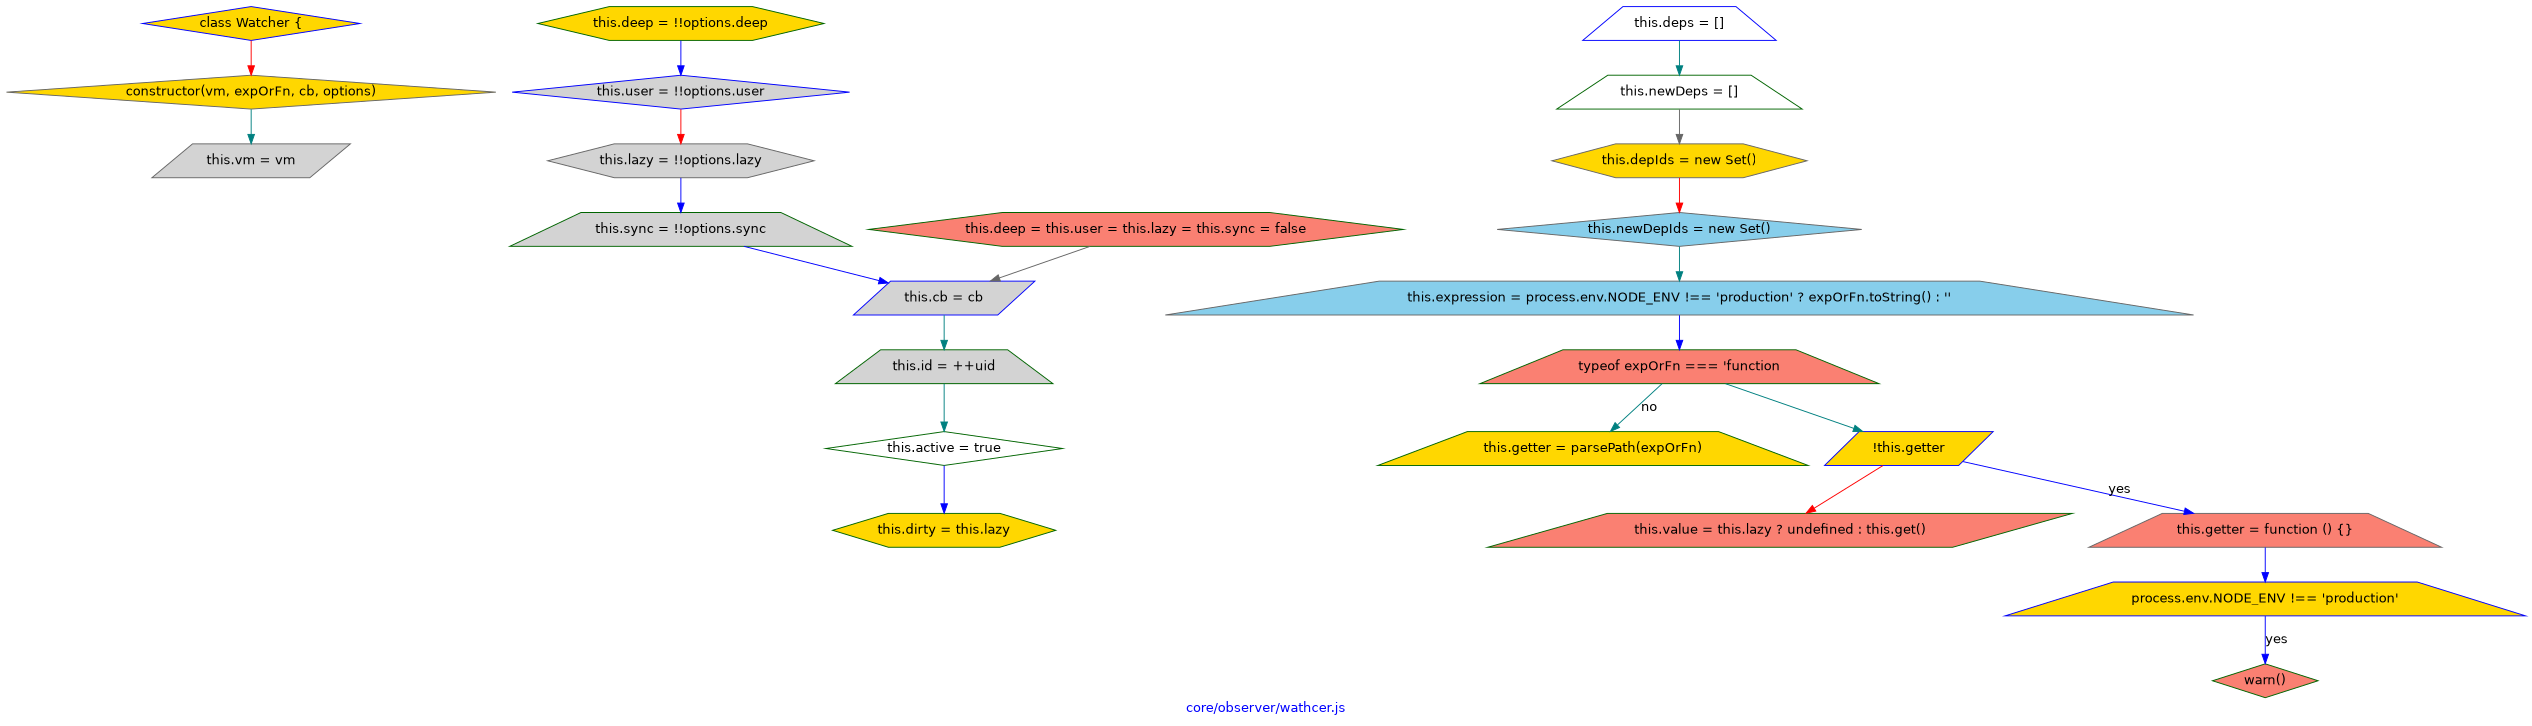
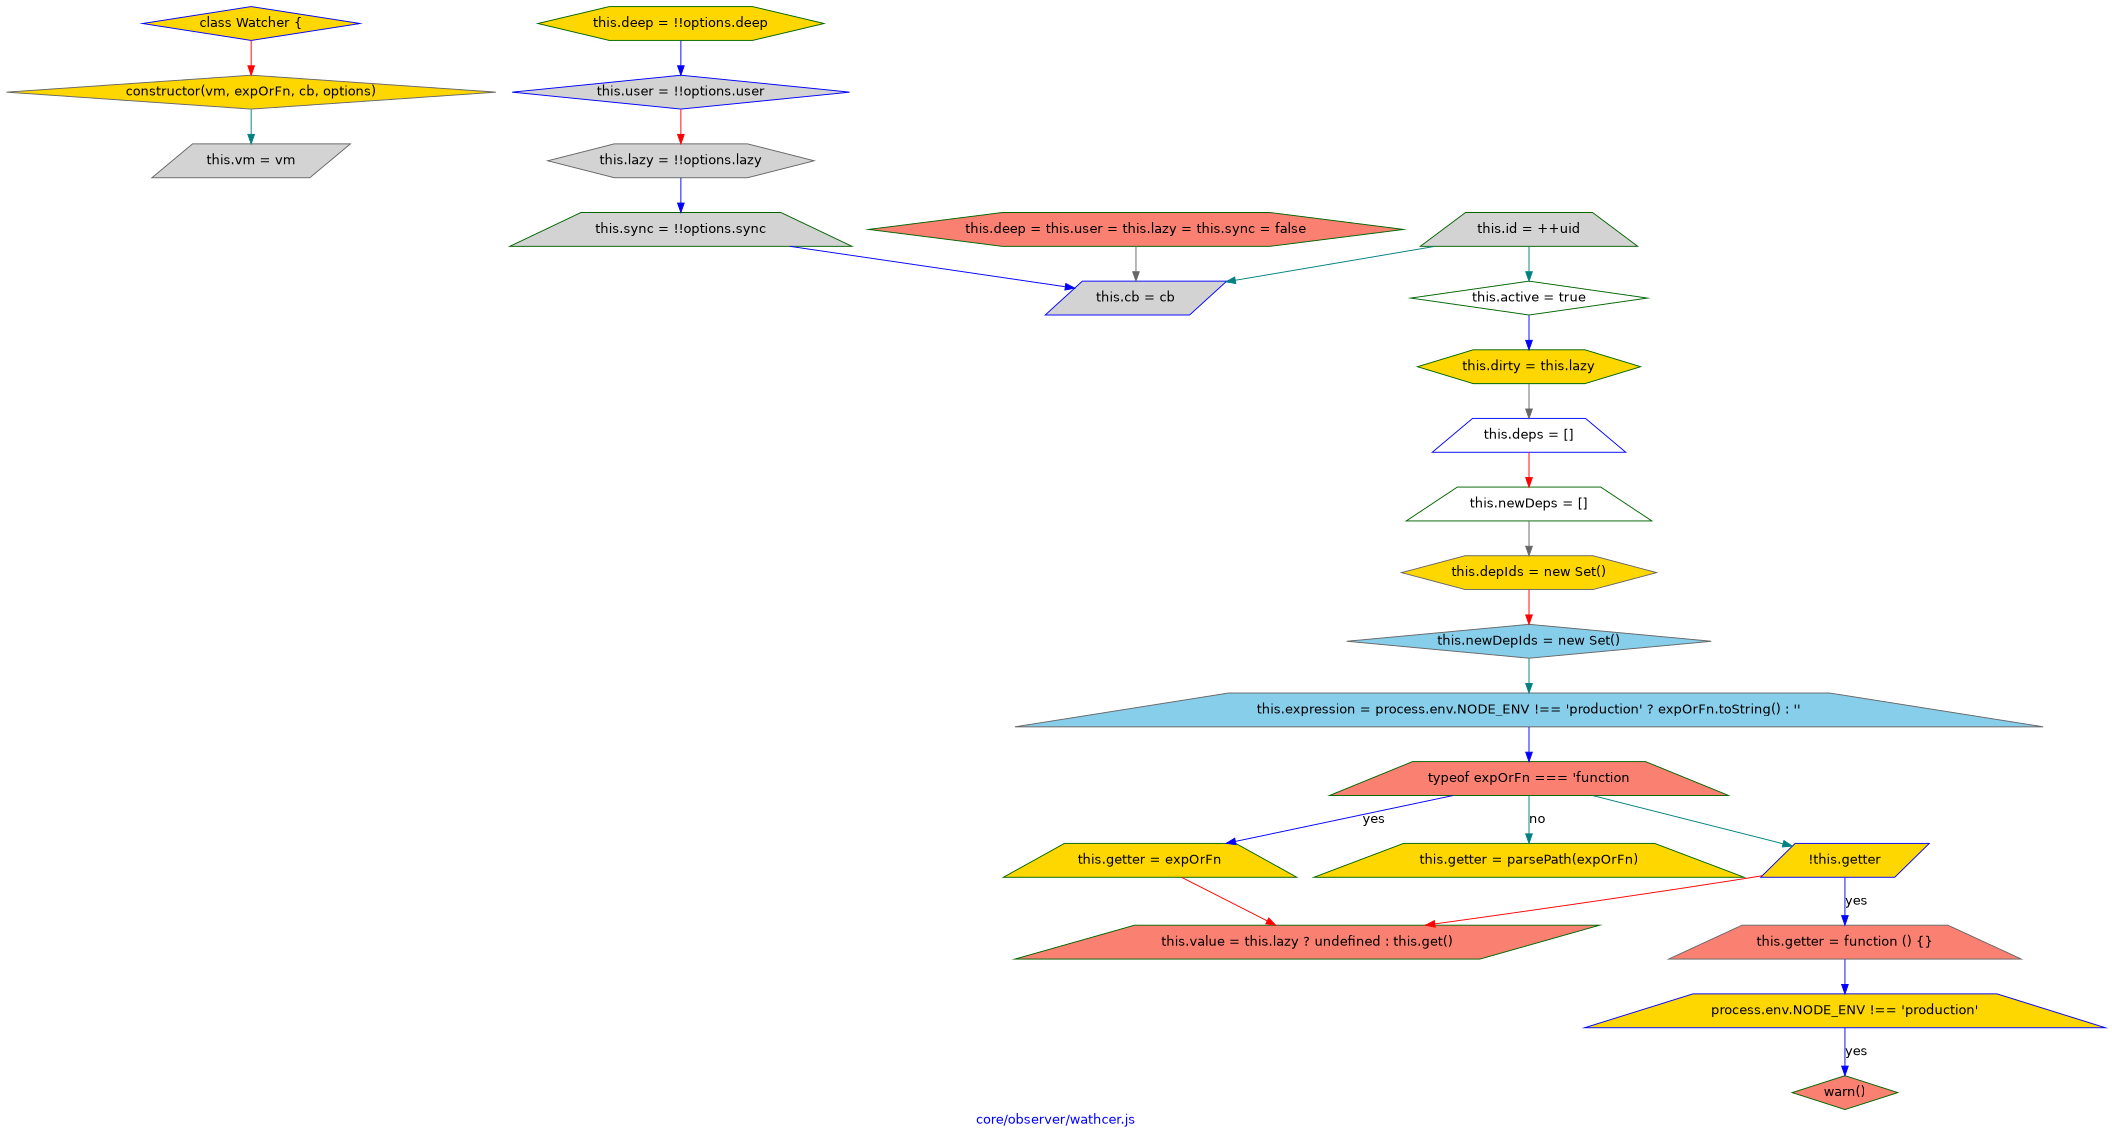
edge "this.deps = []" -> "this.newDeps = []": color teal -> red
edge "this.cb = cb" -> "this.id = ++uid": reversed
edge "this.dirty = this.lazy" -> "this.deps = []": added
node "this.getter = expOrFn": added
